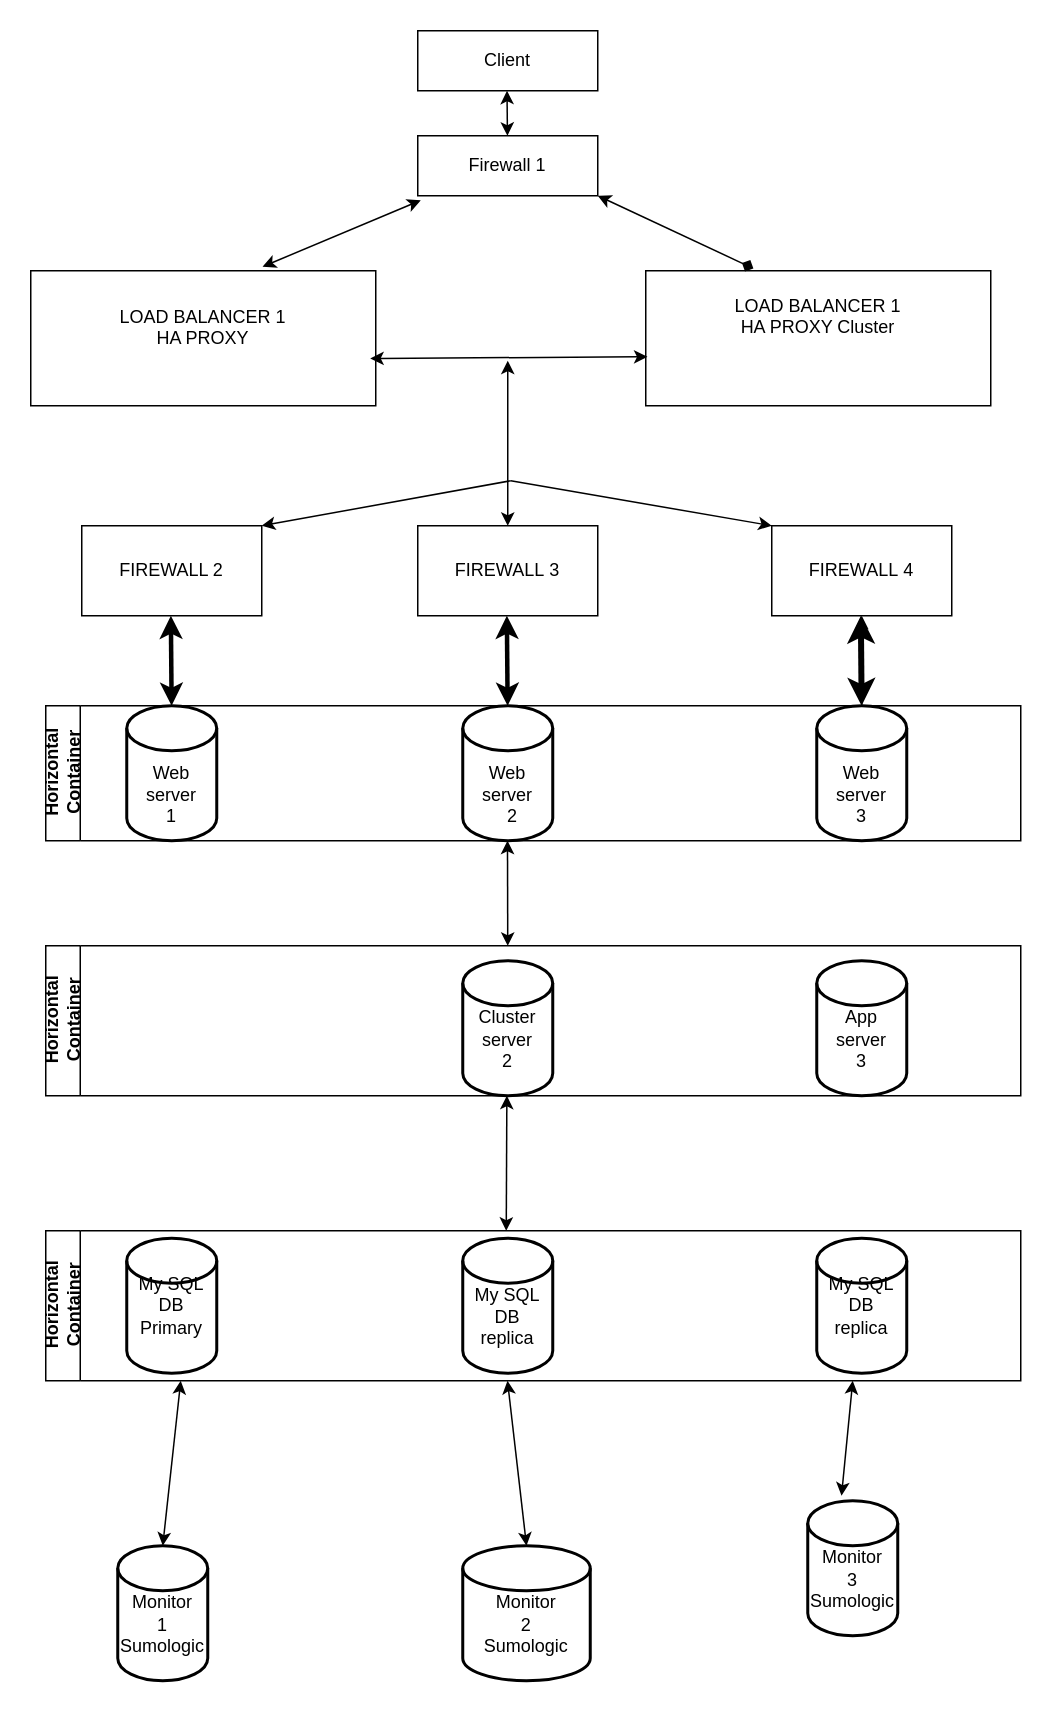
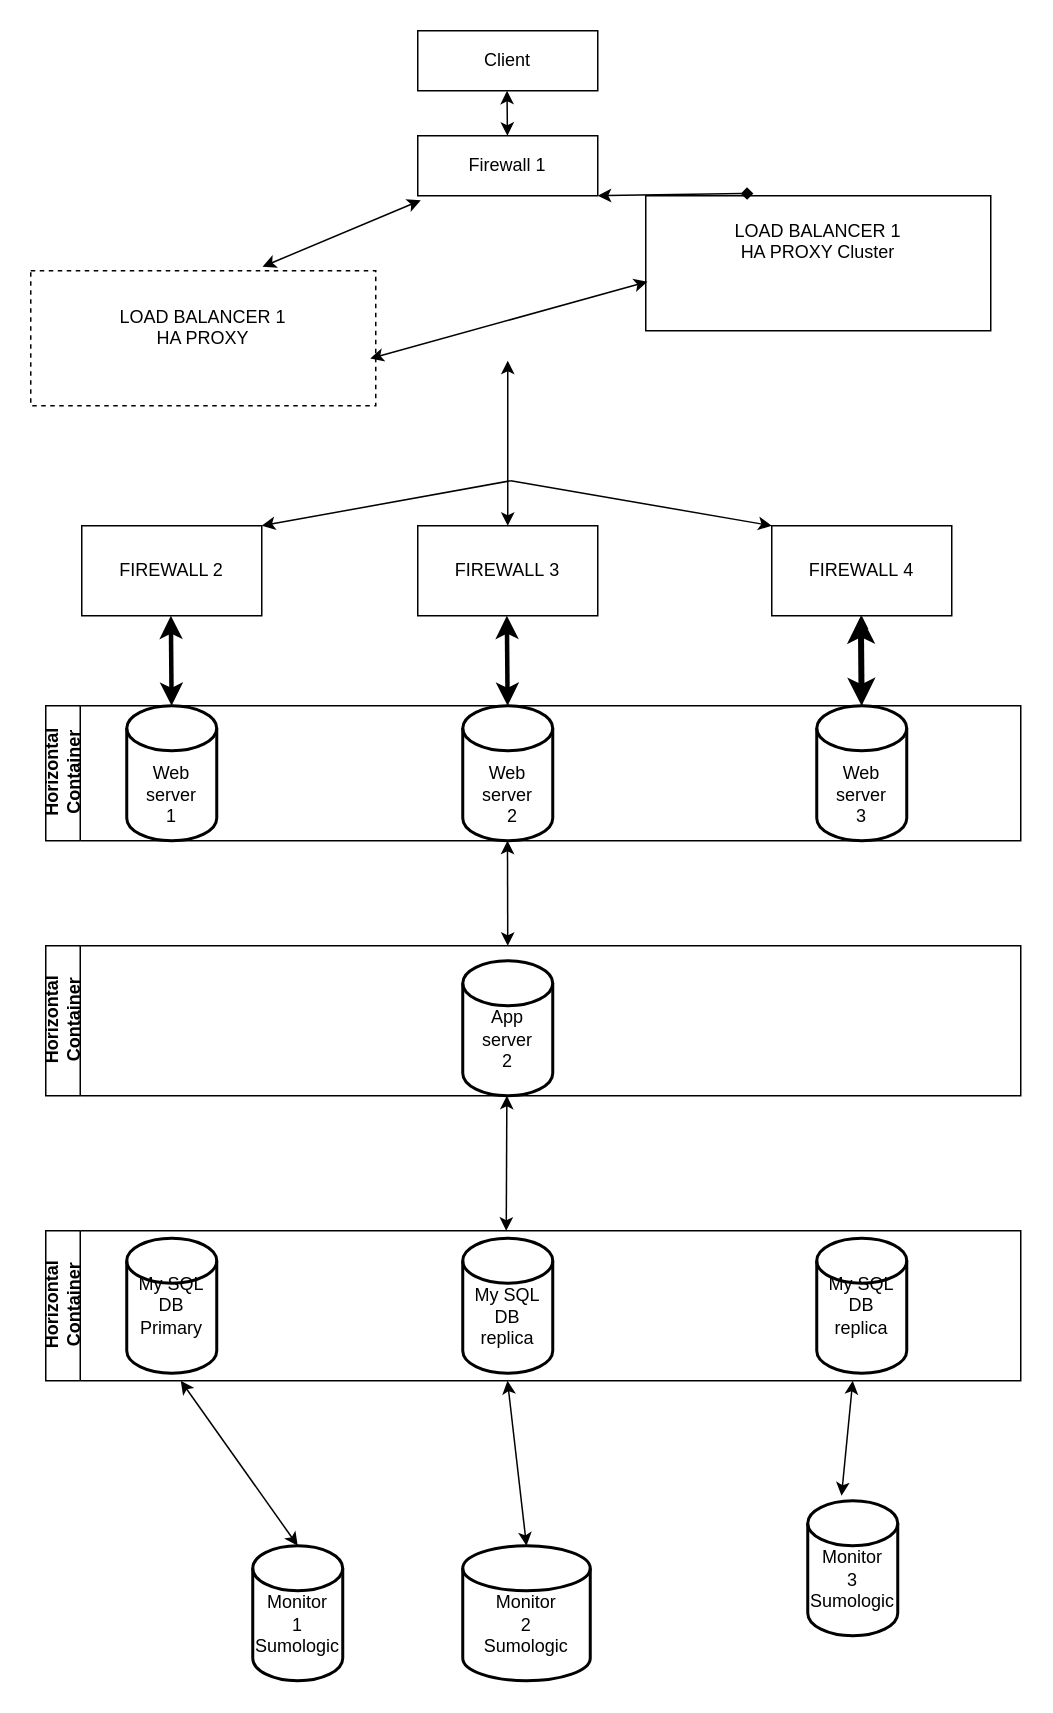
node "LOAD BALANCER 1 HA PROXY": style solid -> dashed
node "LOAD BALANCER 1 HA PROXY Cluster": moved (818, 338) -> (818, 263)
node "Cluster server 2": label "Cluster server 2" -> "App server 2"
node "App server 3": removed
node "Monitor 1 Sumologic": moved (163, 1613) -> (298, 1613)
